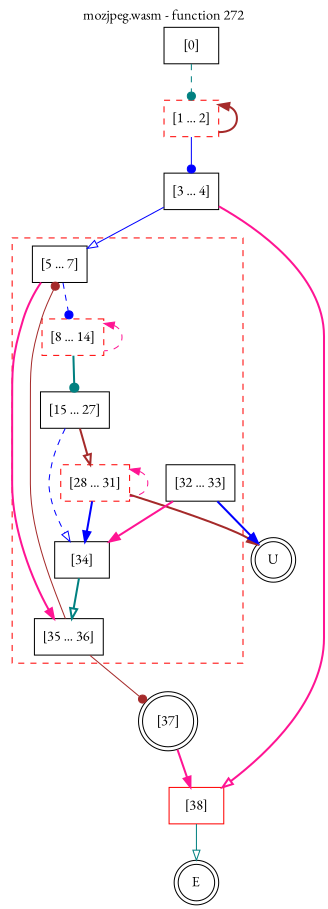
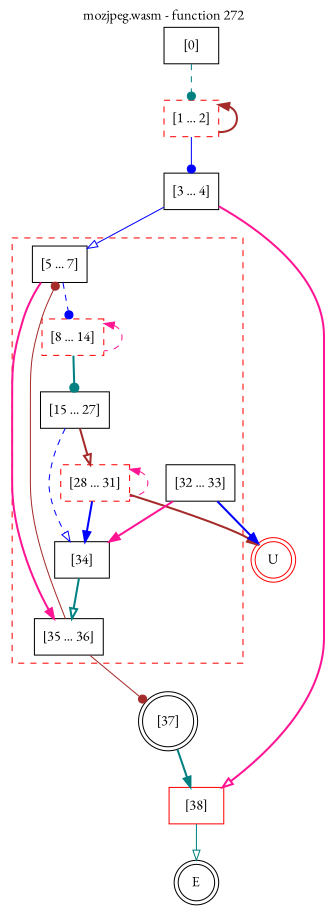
node "U": color black -> red
edge "[37]" -> "[38]": color deeppink -> teal
